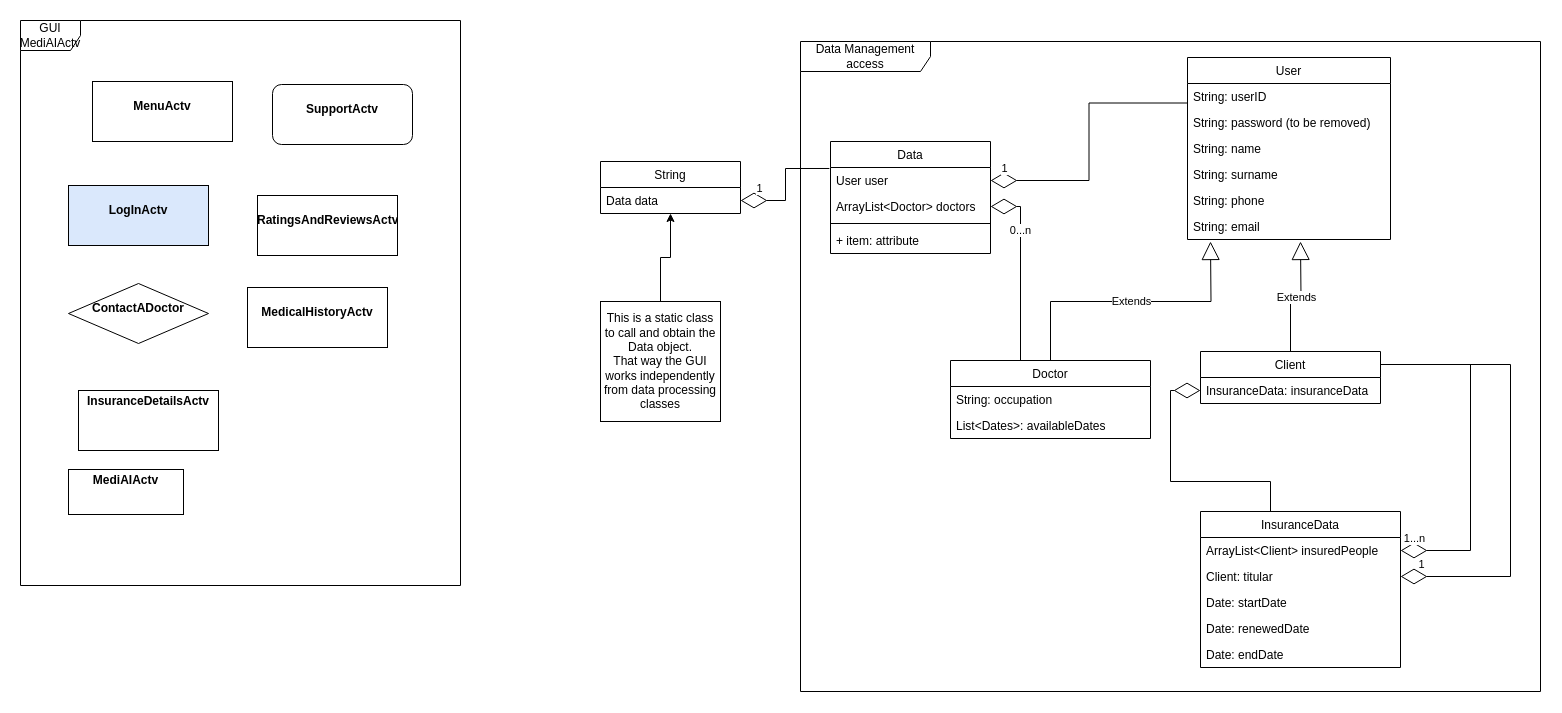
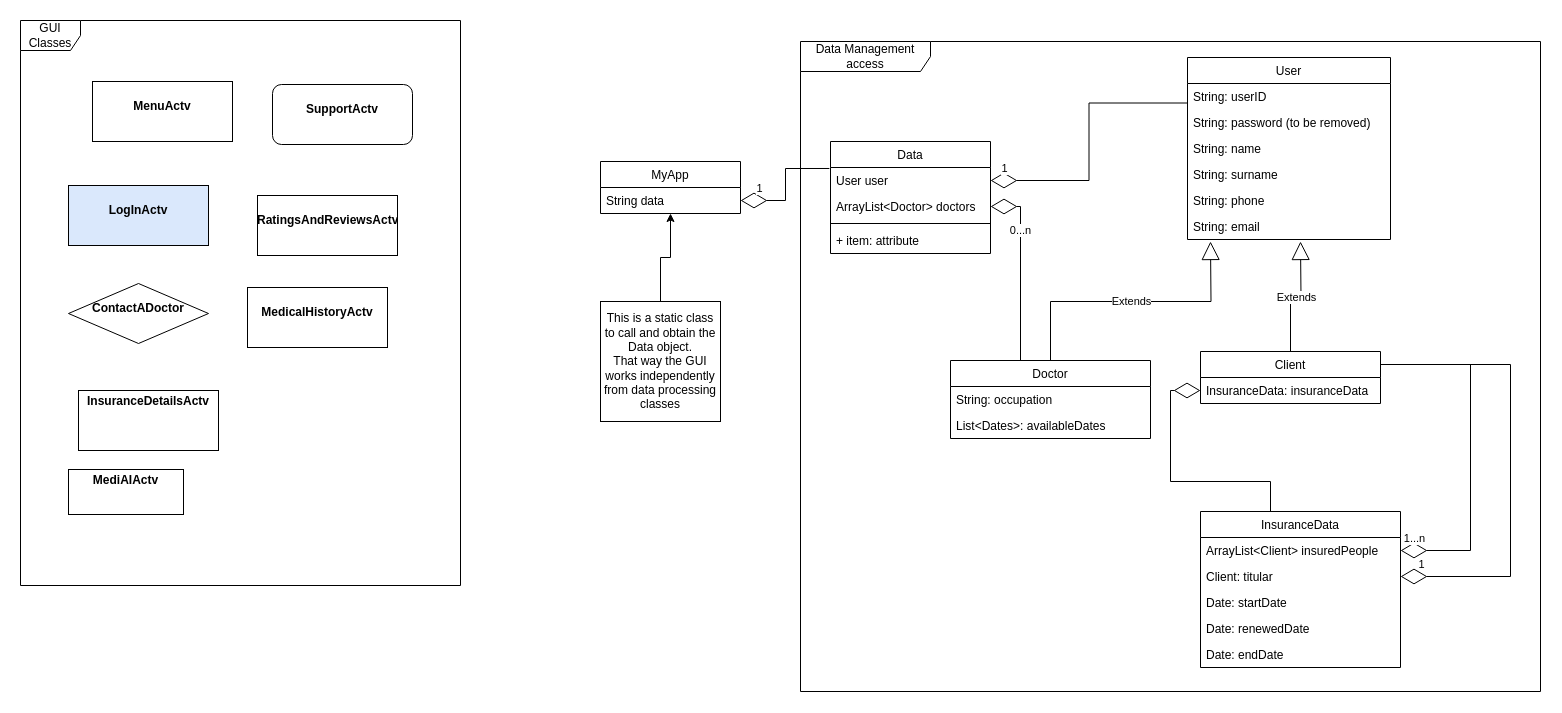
node "GUI MediAIActv": label "GUI MediAIActv" -> "GUI Classes"
node "String": label "String" -> "MyApp"
node "Data data": label "Data data" -> "String data"
